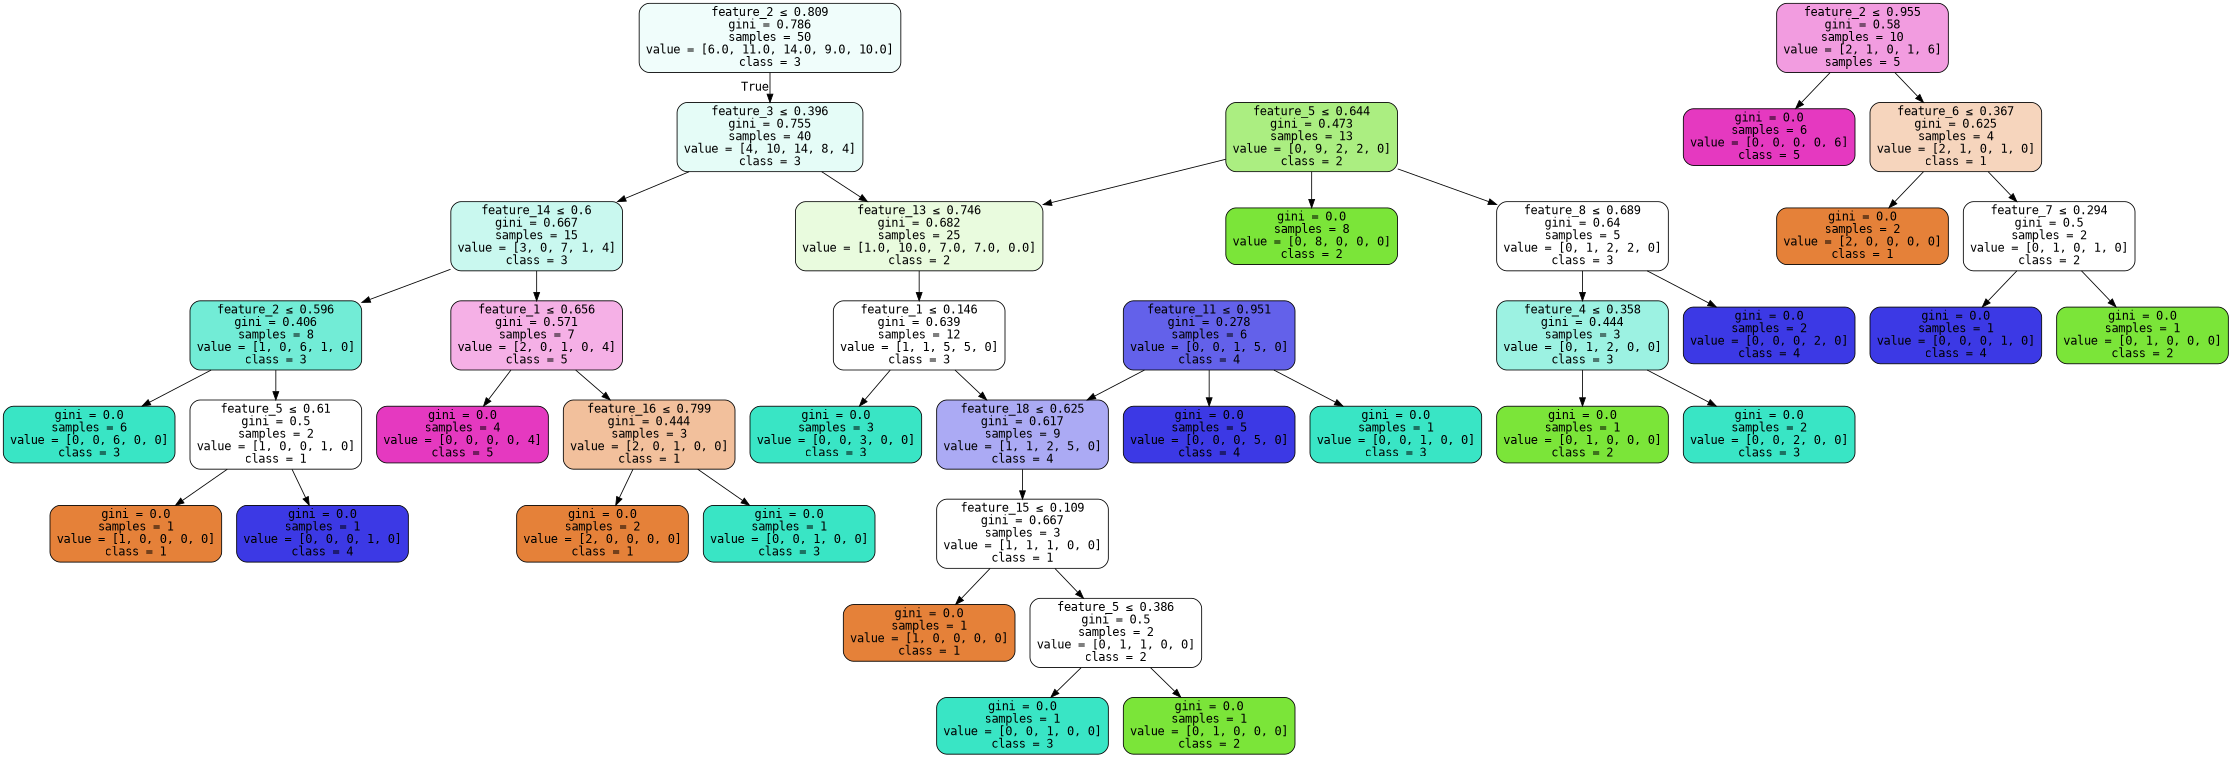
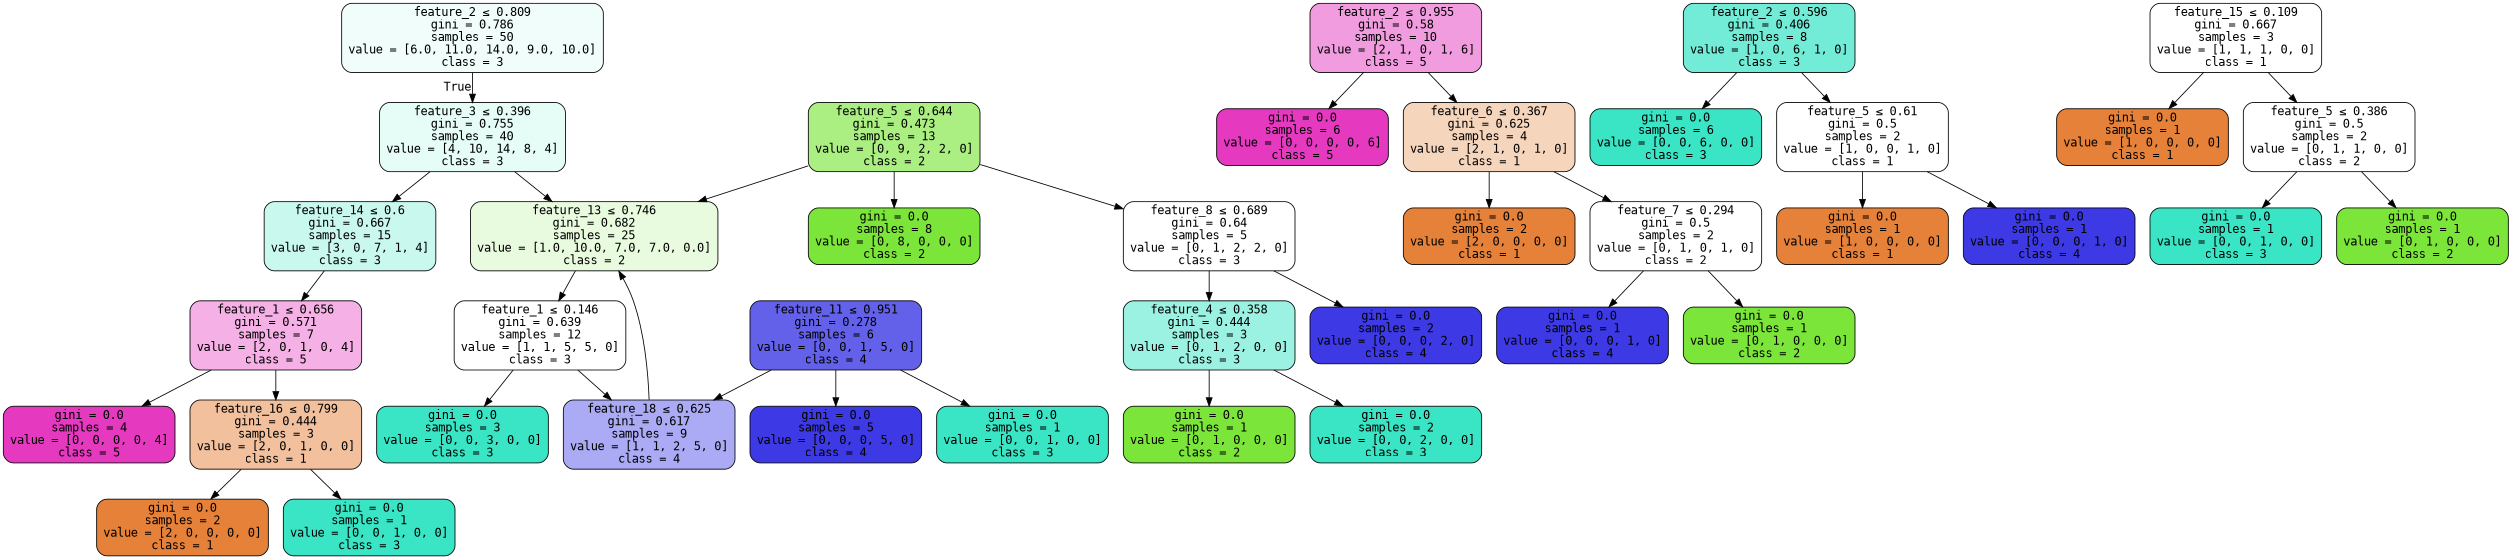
node "feature_2 ≤ 0.955": text "samples = 5" -> "class = 5"
edge "feature_14 ≤ 0.6" -> "feature_2 ≤ 0.596": removed
edge "feature_18 ≤ 0.625" -> "feature_15 ≤ 0.109": now "feature_18 ≤ 0.625" -> "feature_13 ≤ 0.746"
